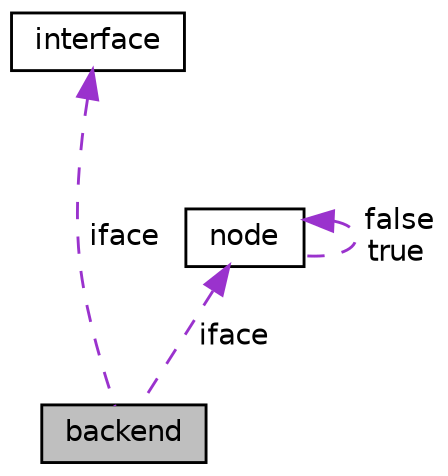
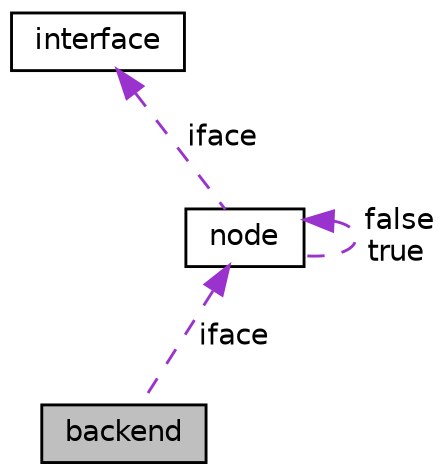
edge "backend" -> "interface": now "node" -> "interface"
